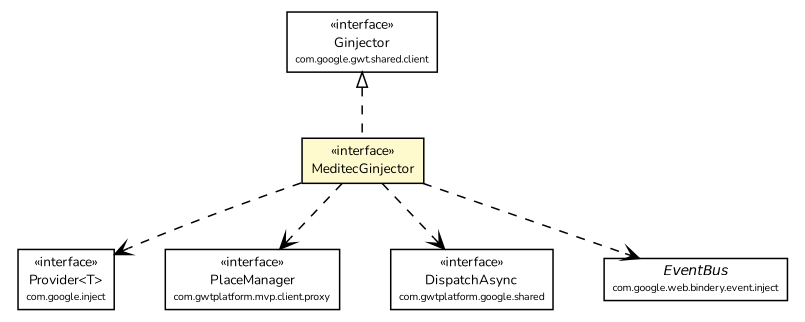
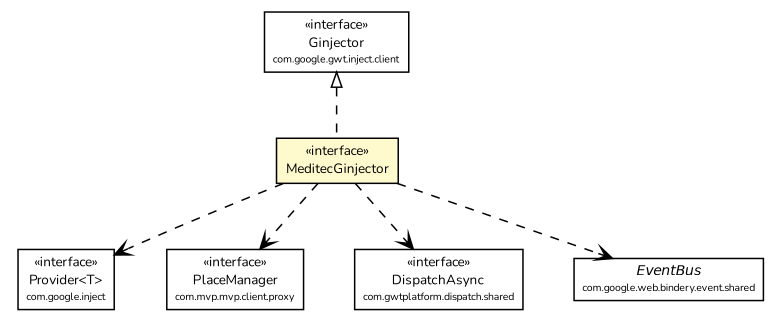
node "Ginjector": text "com.google.gwt.shared.client" -> "com.google.gwt.inject.client"
node "EventBus": text "com.google.web.bindery.event.inject" -> "com.google.web.bindery.event.shared"
node "PlaceManager": text "com.gwtplatform.mvp.client.proxy" -> "com.mvp.mvp.client.proxy"
node "DispatchAsync": text "com.gwtplatform.google.shared" -> "com.gwtplatform.dispatch.shared"
